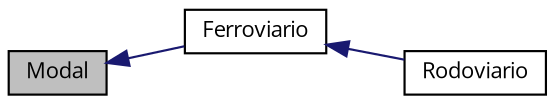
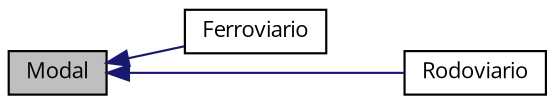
edge "Rodoviario" -> "Ferroviario": now "Rodoviario" -> "Modal"
